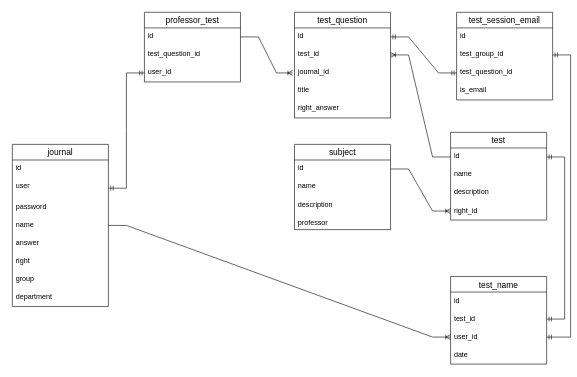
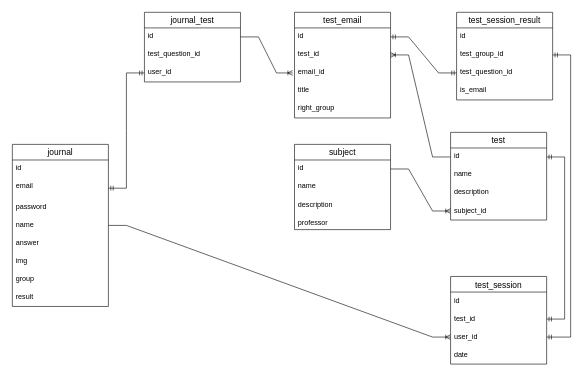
node "professor_test": label "professor_test" -> "journal_test"
node "test_question": label "test_question" -> "test_email"
node "test_session_email": label "test_session_email" -> "test_session_result"
node "journal_id": label "journal_id" -> "email_id"
node "right_answer": label "right_answer" -> "right_group"
node "user": label "user" -> "email"
node "right_id": label "right_id" -> "subject_id"
node "right": label "right" -> "img"
node "test_name": label "test_name" -> "test_session"
node "department": label "department" -> "result"
